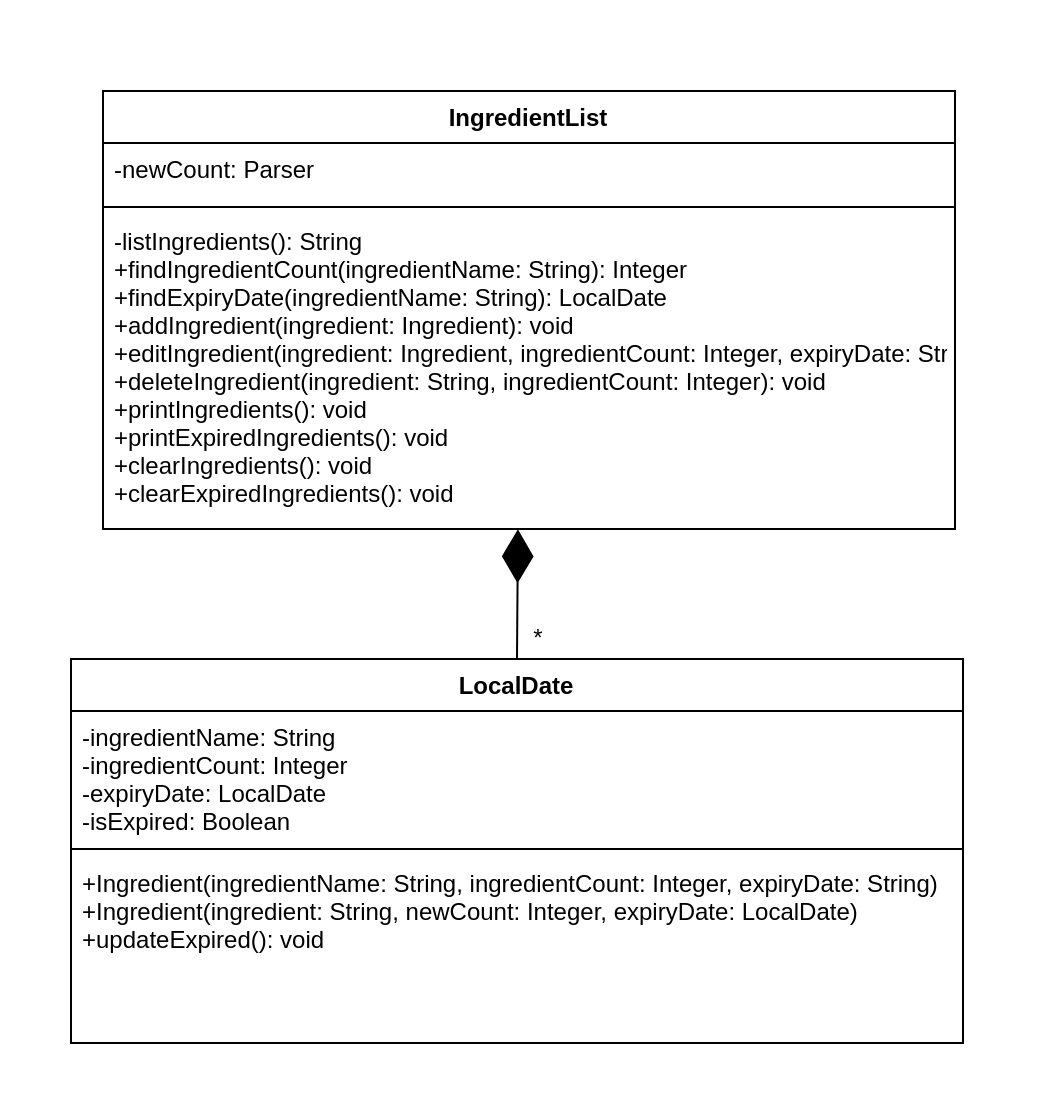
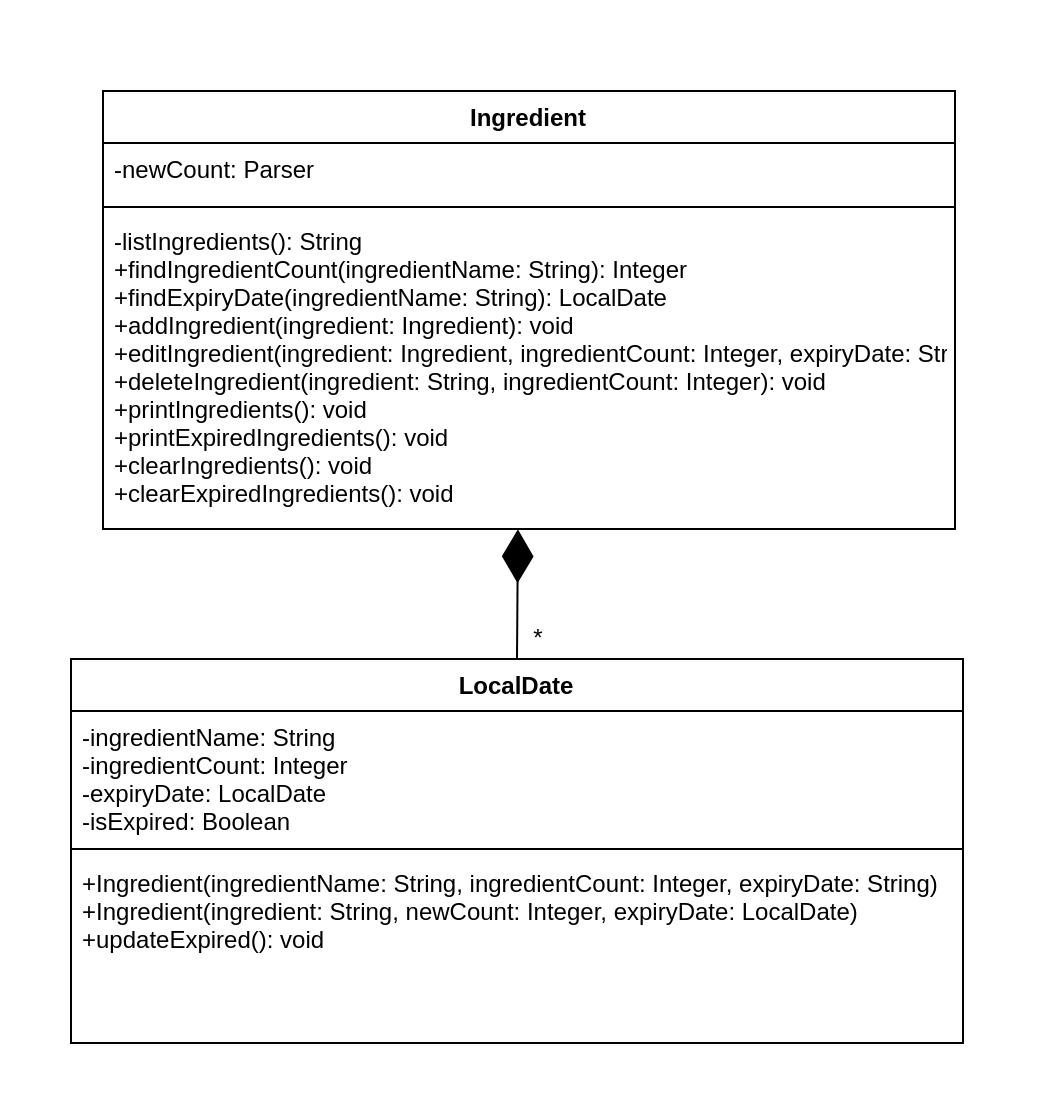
node "IngredientList": label "IngredientList" -> "Ingredient"
